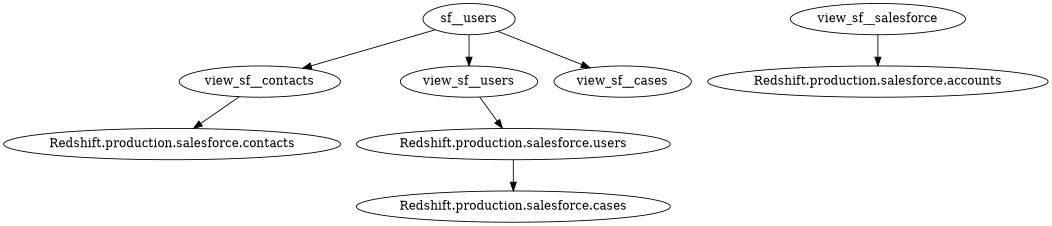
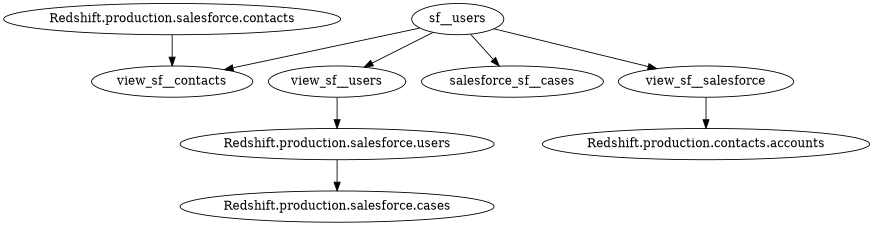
edge "sf__users" -> "view_sf__salesforce": added
node "view_sf__cases": label "view_sf__cases" -> "salesforce_sf__cases"
node "Redshift.production.salesforce.accounts": label "Redshift.production.salesforce.accounts" -> "Redshift.production.contacts.accounts"
edge "view_sf__contacts" -> "Redshift.production.salesforce.contacts": reversed
